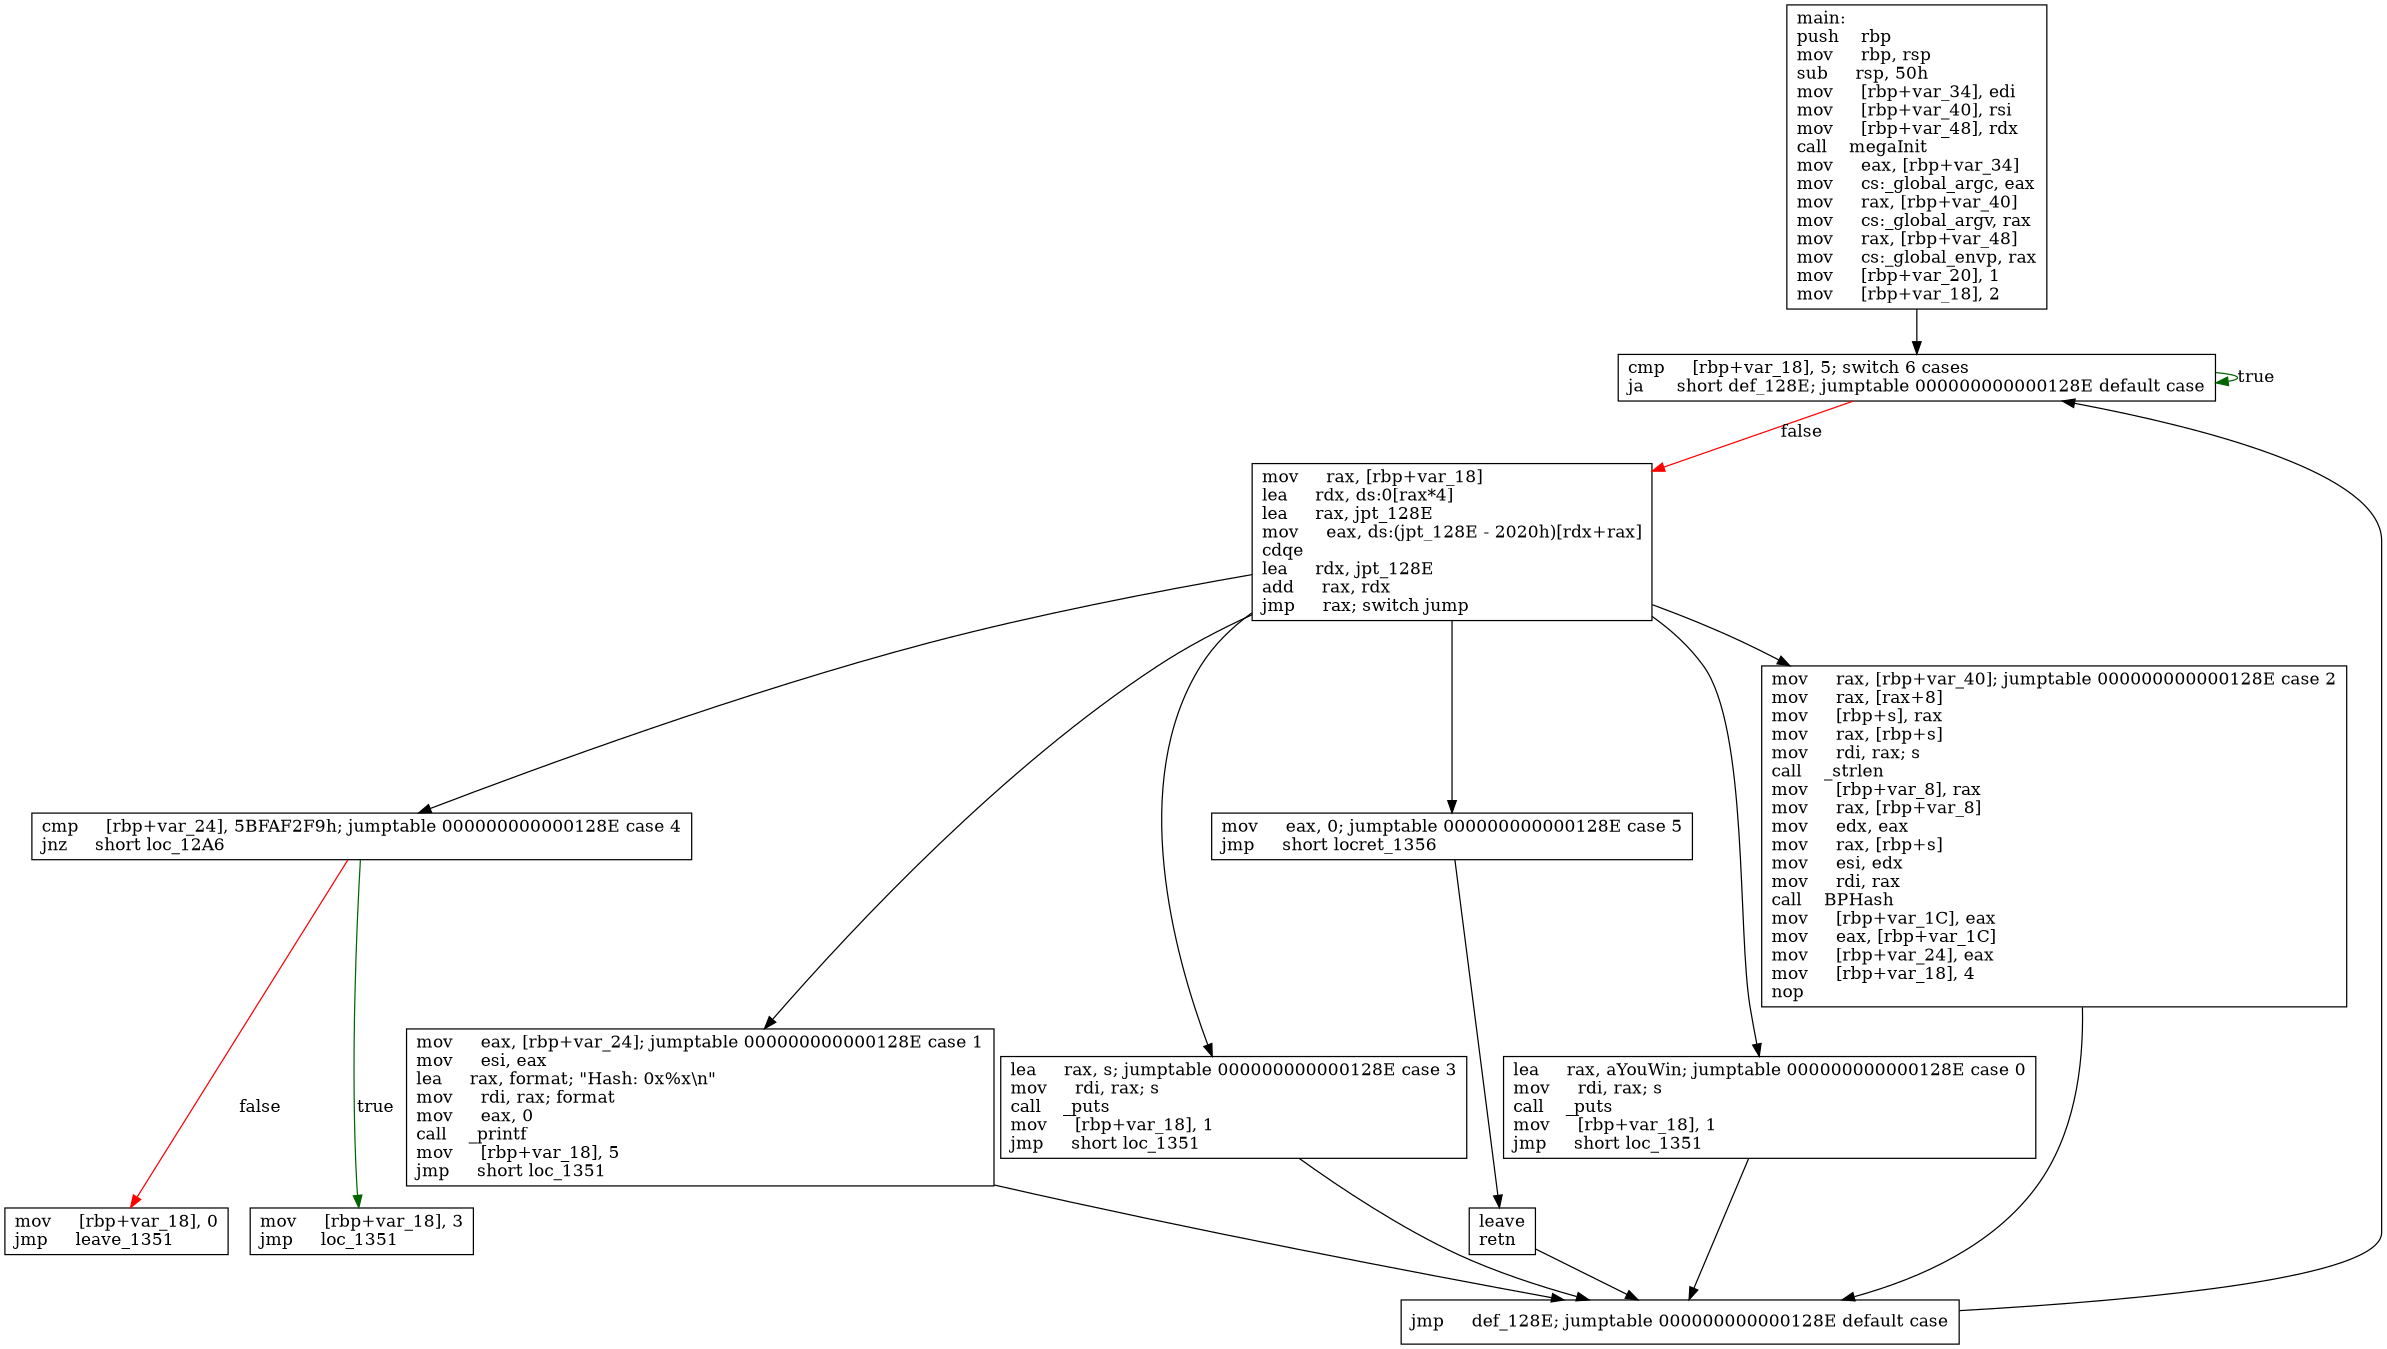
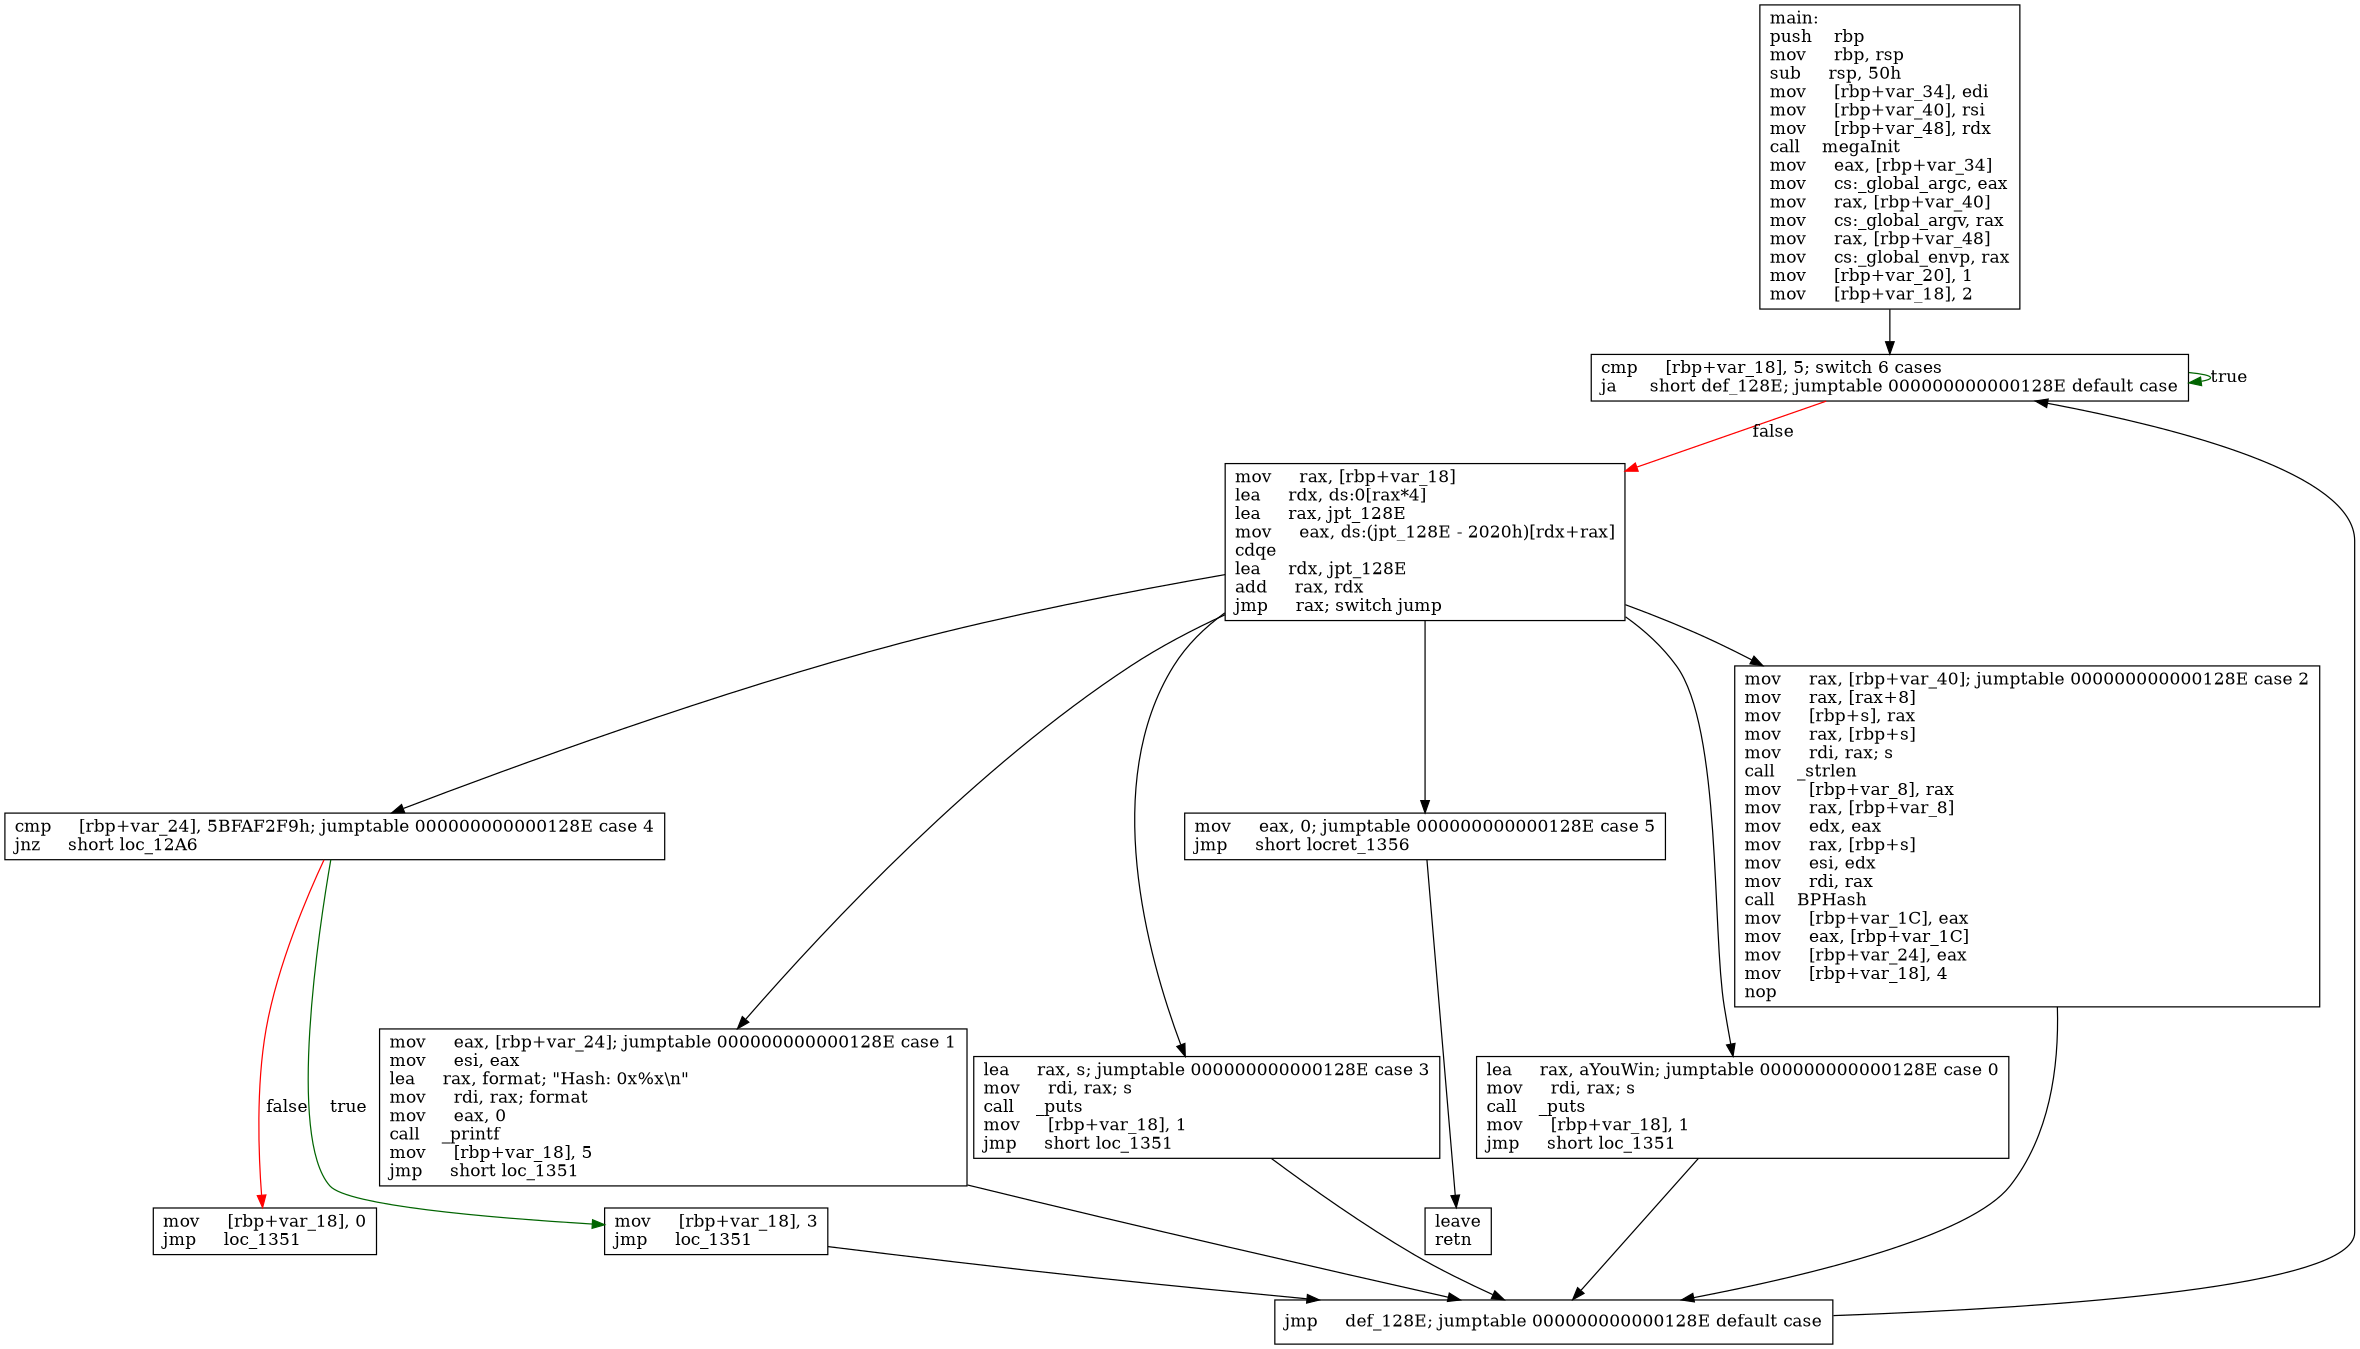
node "mov     [rbp+var_18], 0 jmp     leave_1351": label "mov     [rbp+var_18], 0 jmp     leave_1351" -> "mov     [rbp+var_18], 0 jmp     loc_1351"
edge "leave retn" -> "jmp     def_128E; jumptable 000000000000128E default case": now "mov     [rbp+var_18], 3 jmp     loc_1351" -> "jmp     def_128E; jumptable 000000000000128E default case"
